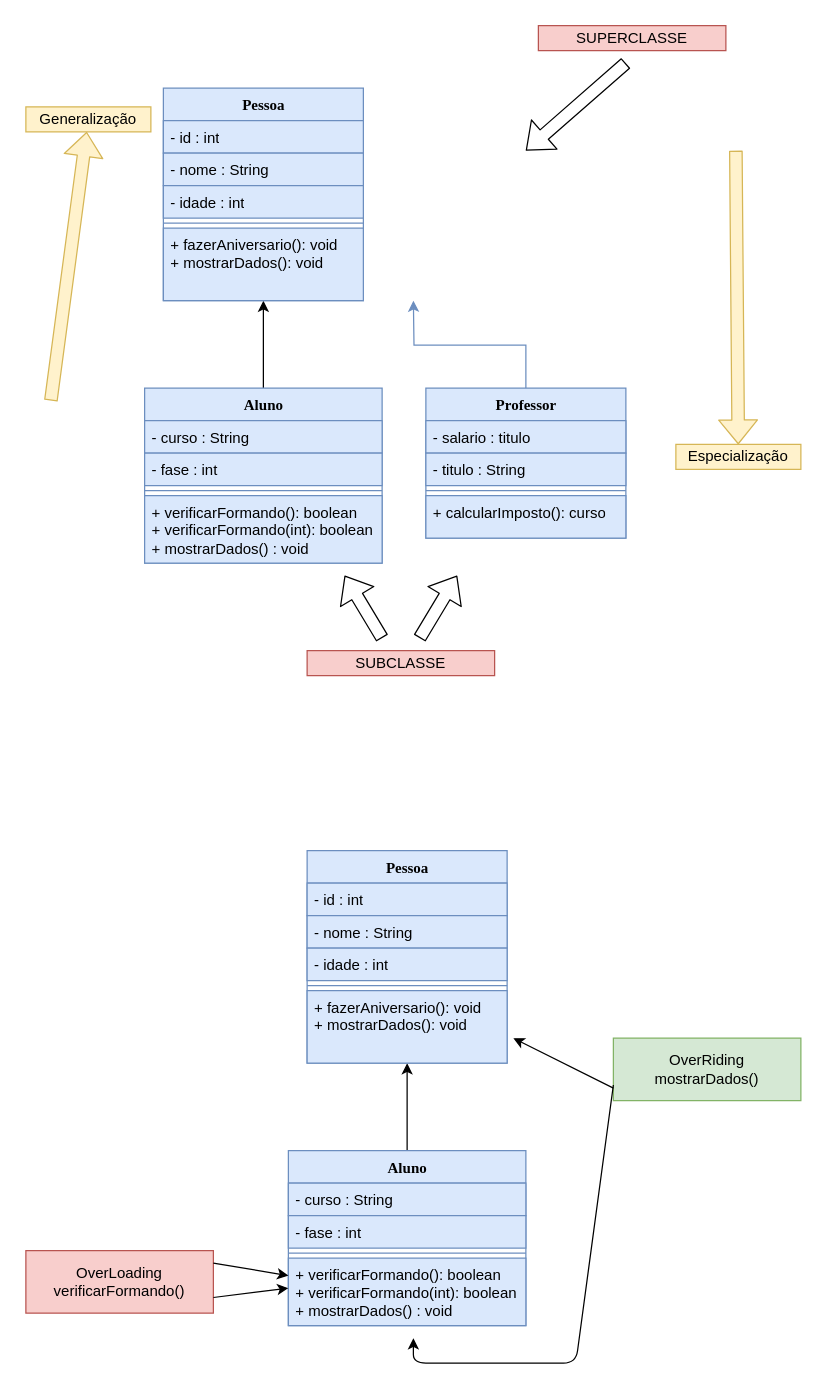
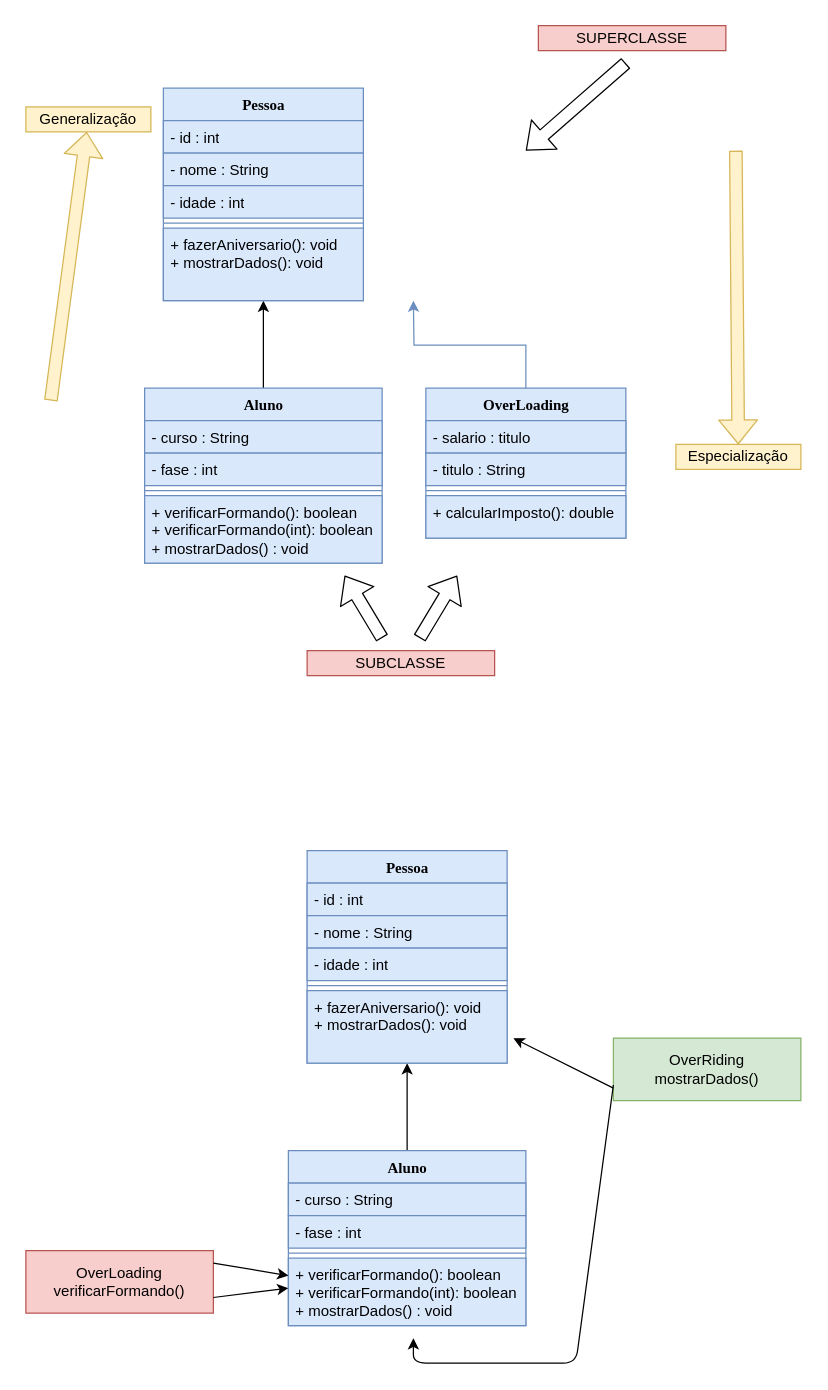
node "Professor": label "Professor" -> "OverLoading"
node "+ calcularImposto(): curso": label "+ calcularImposto(): curso" -> "+ calcularImposto(): double"
